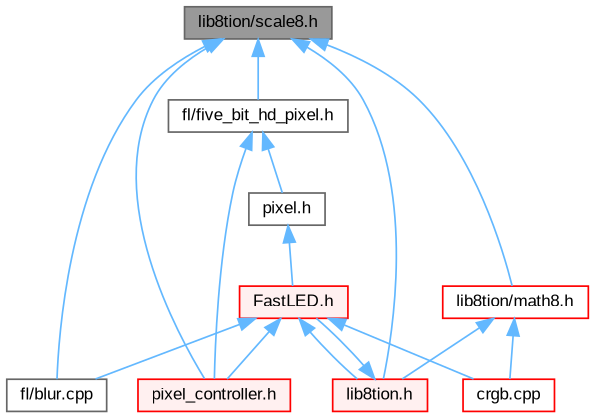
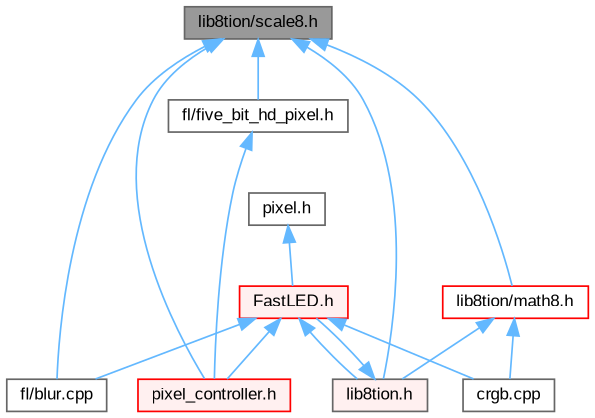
edge "pixel.h" -> "fl/five_bit_hd_pixel.h": removed
node "lib8tion.h": color red -> grey40
node "crgb.cpp": color red -> grey40
